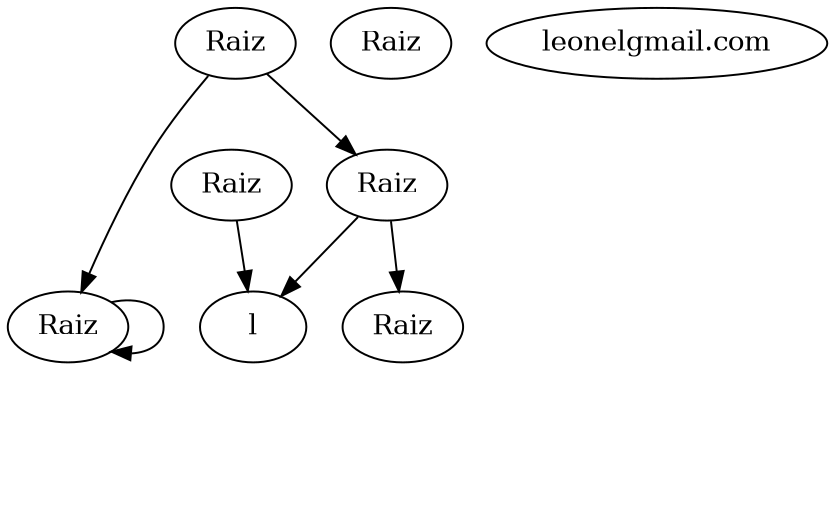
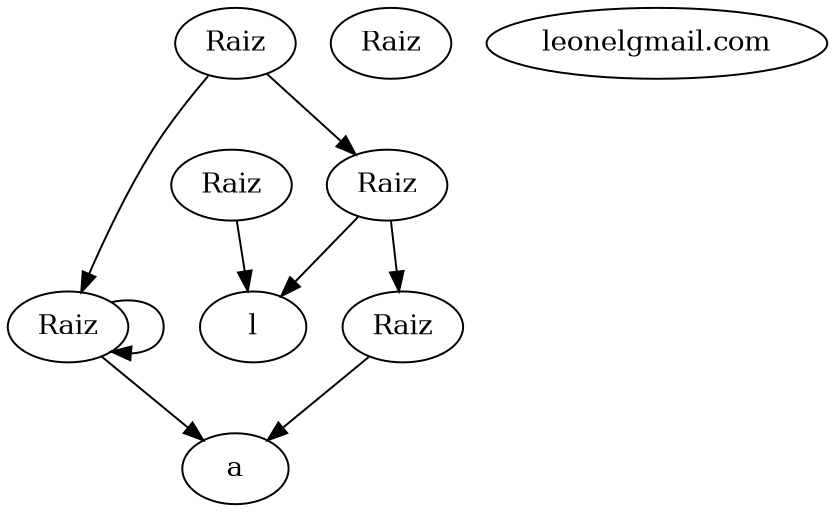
node "a": added
